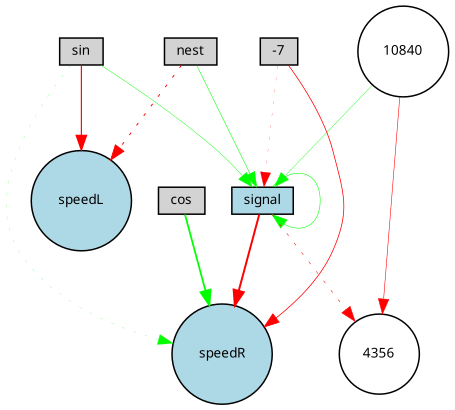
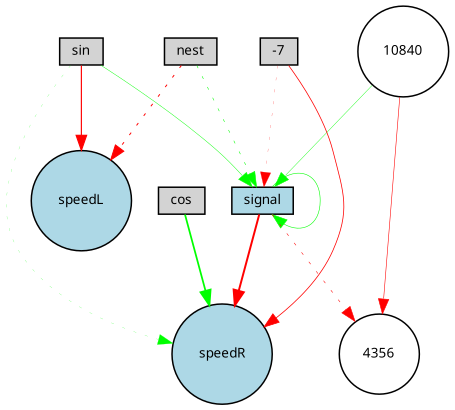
edge "nest" -> "signal": style solid -> dotted
